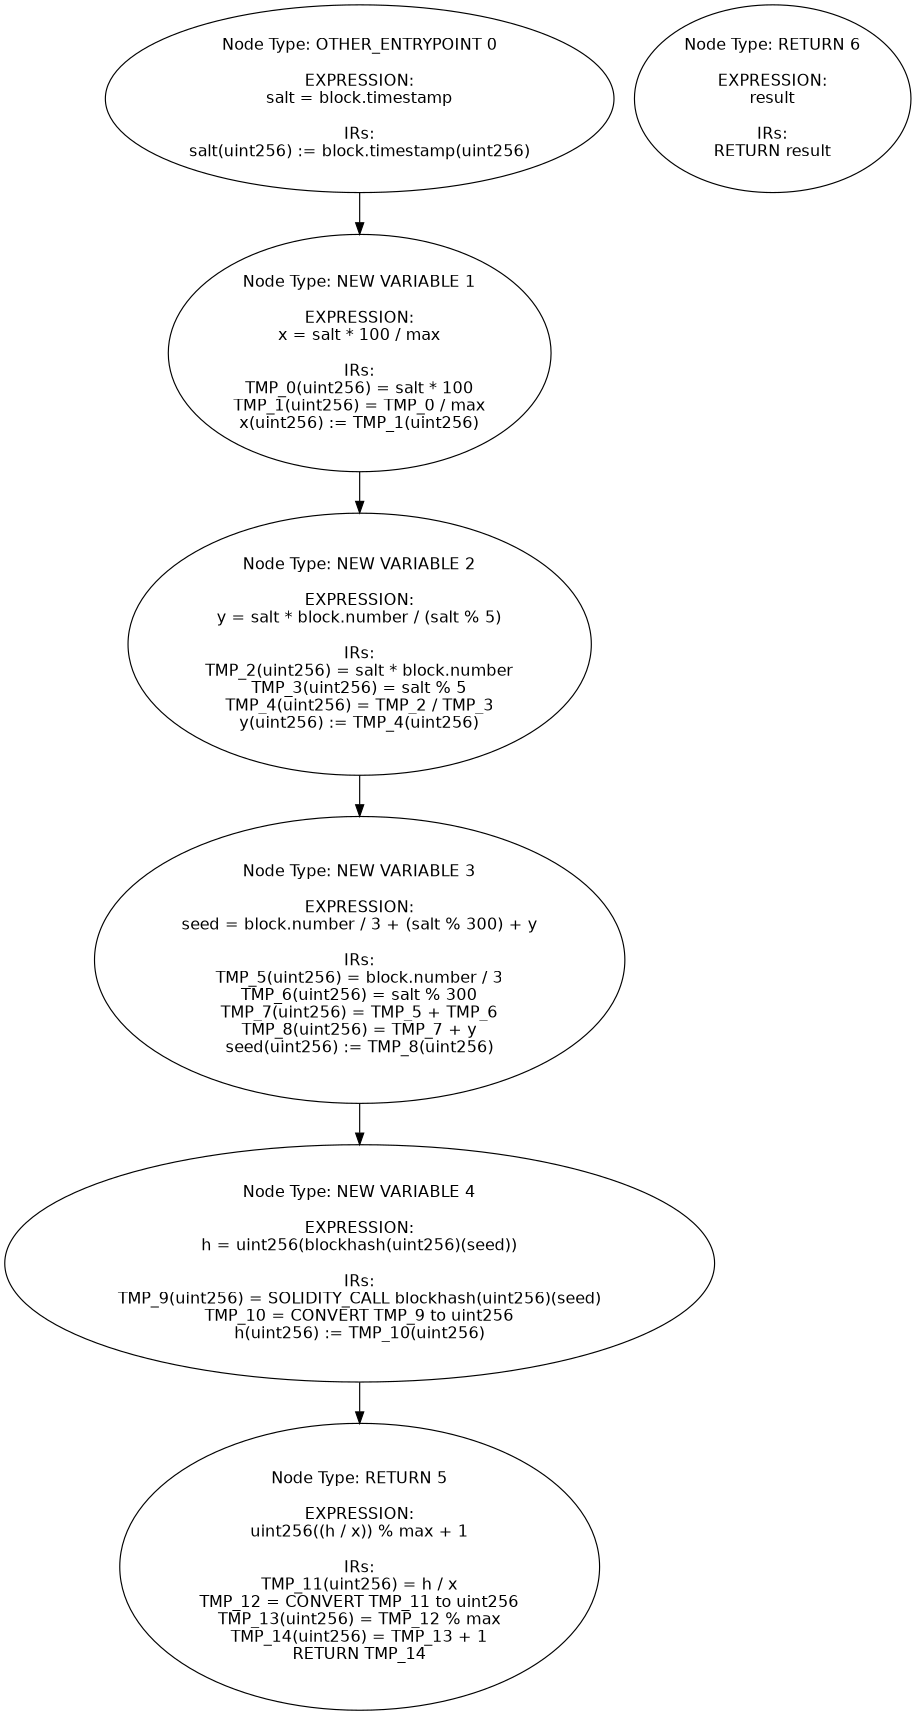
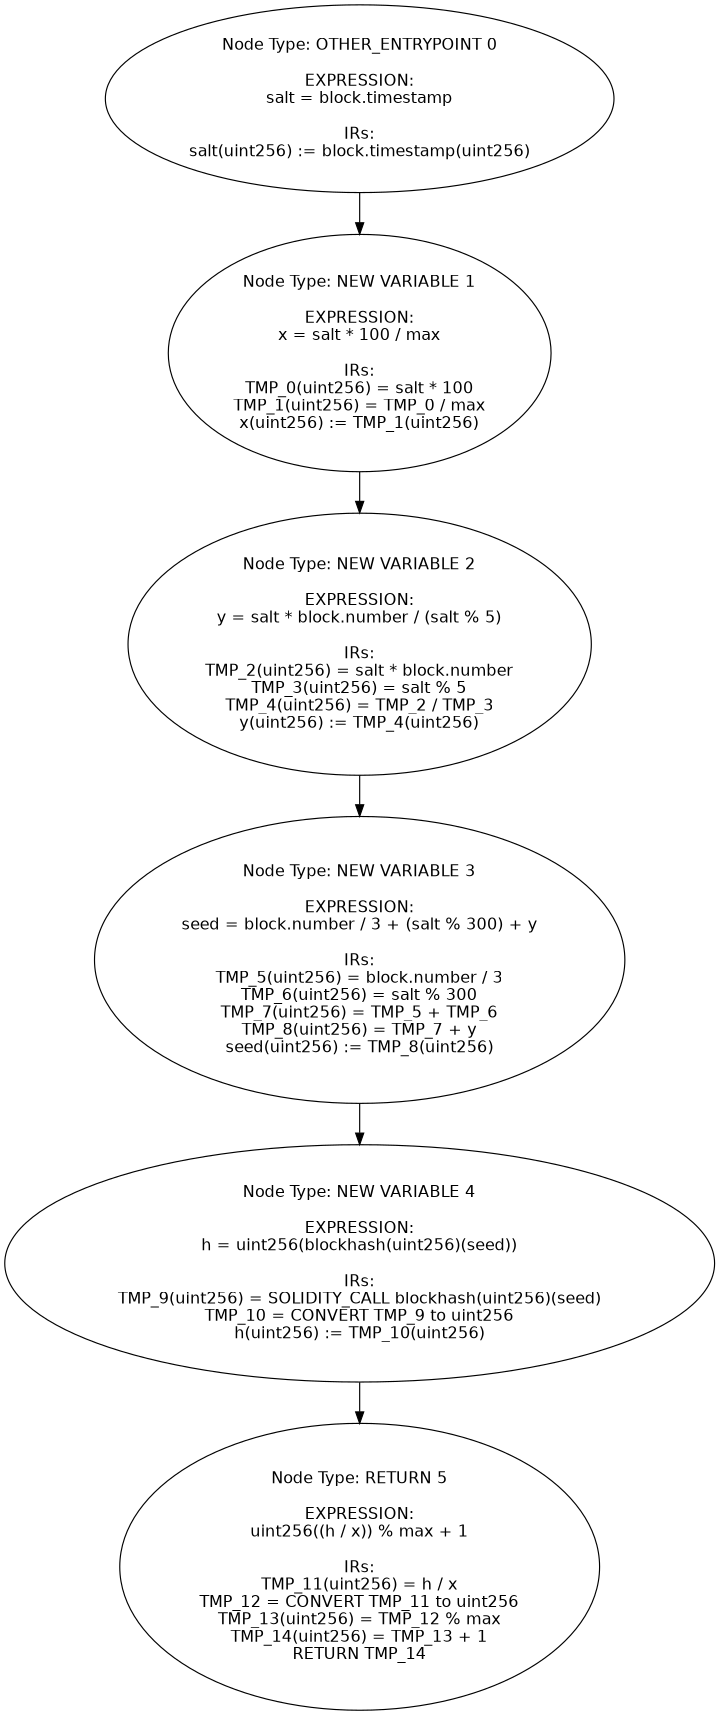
node "Node Type: RETURN 6 EXPRESSION: result IRs: RETURN result": removed
